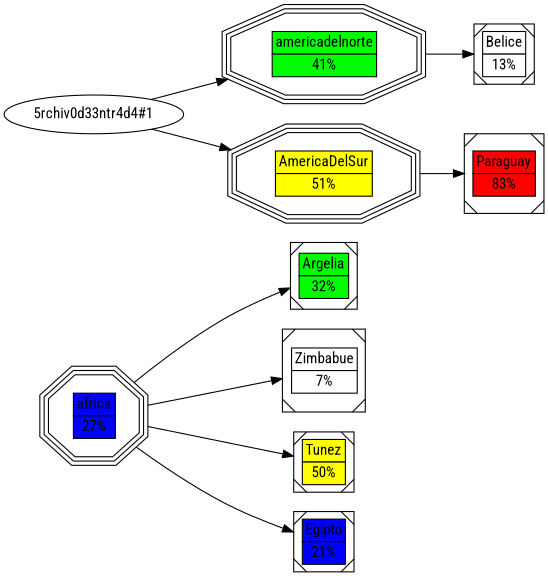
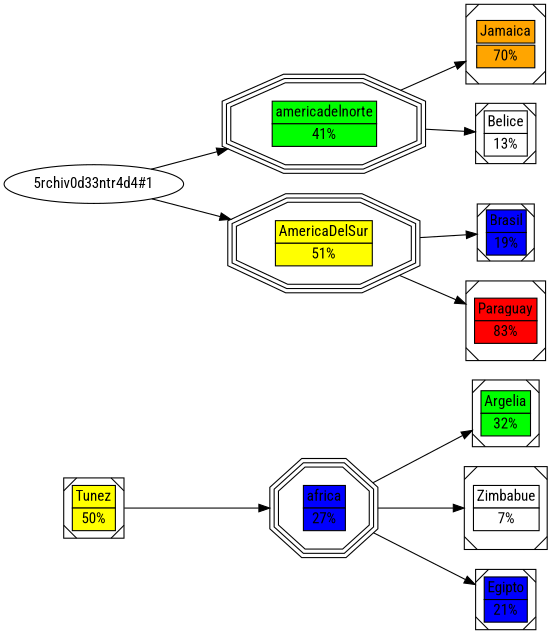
node "Jamaica": added
node "Brasil": added
edge "africa" -> "Tunez": reversed
